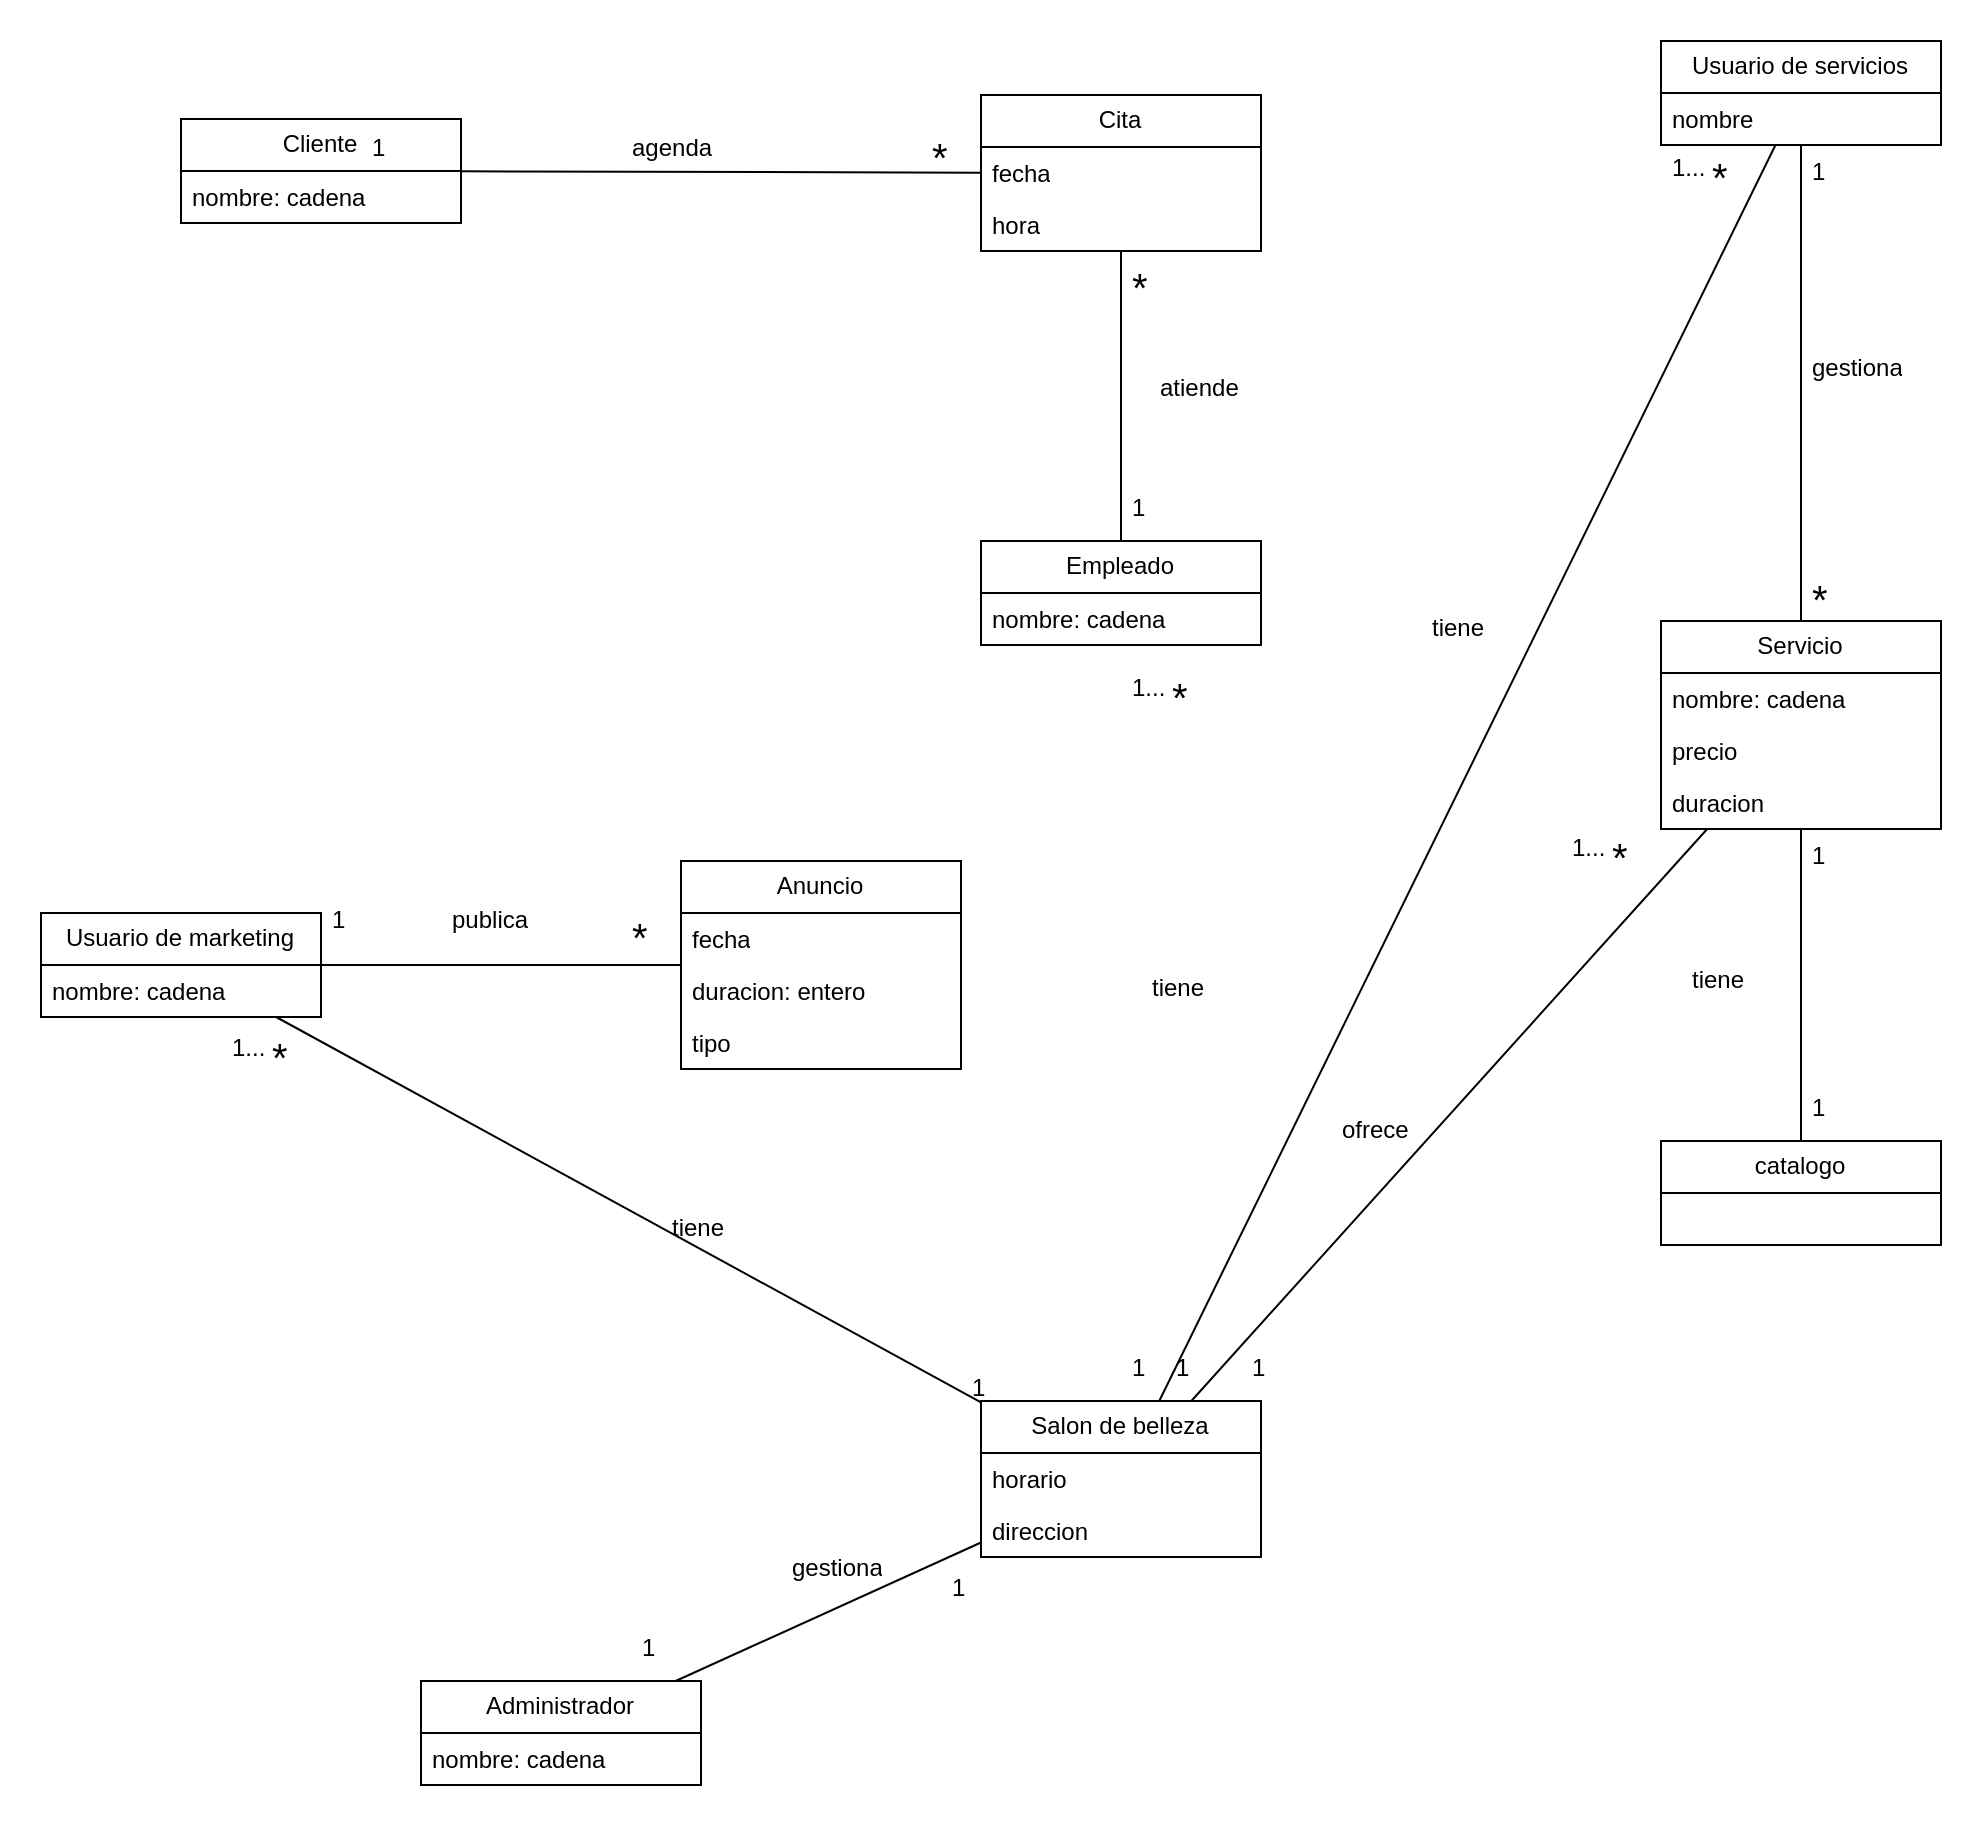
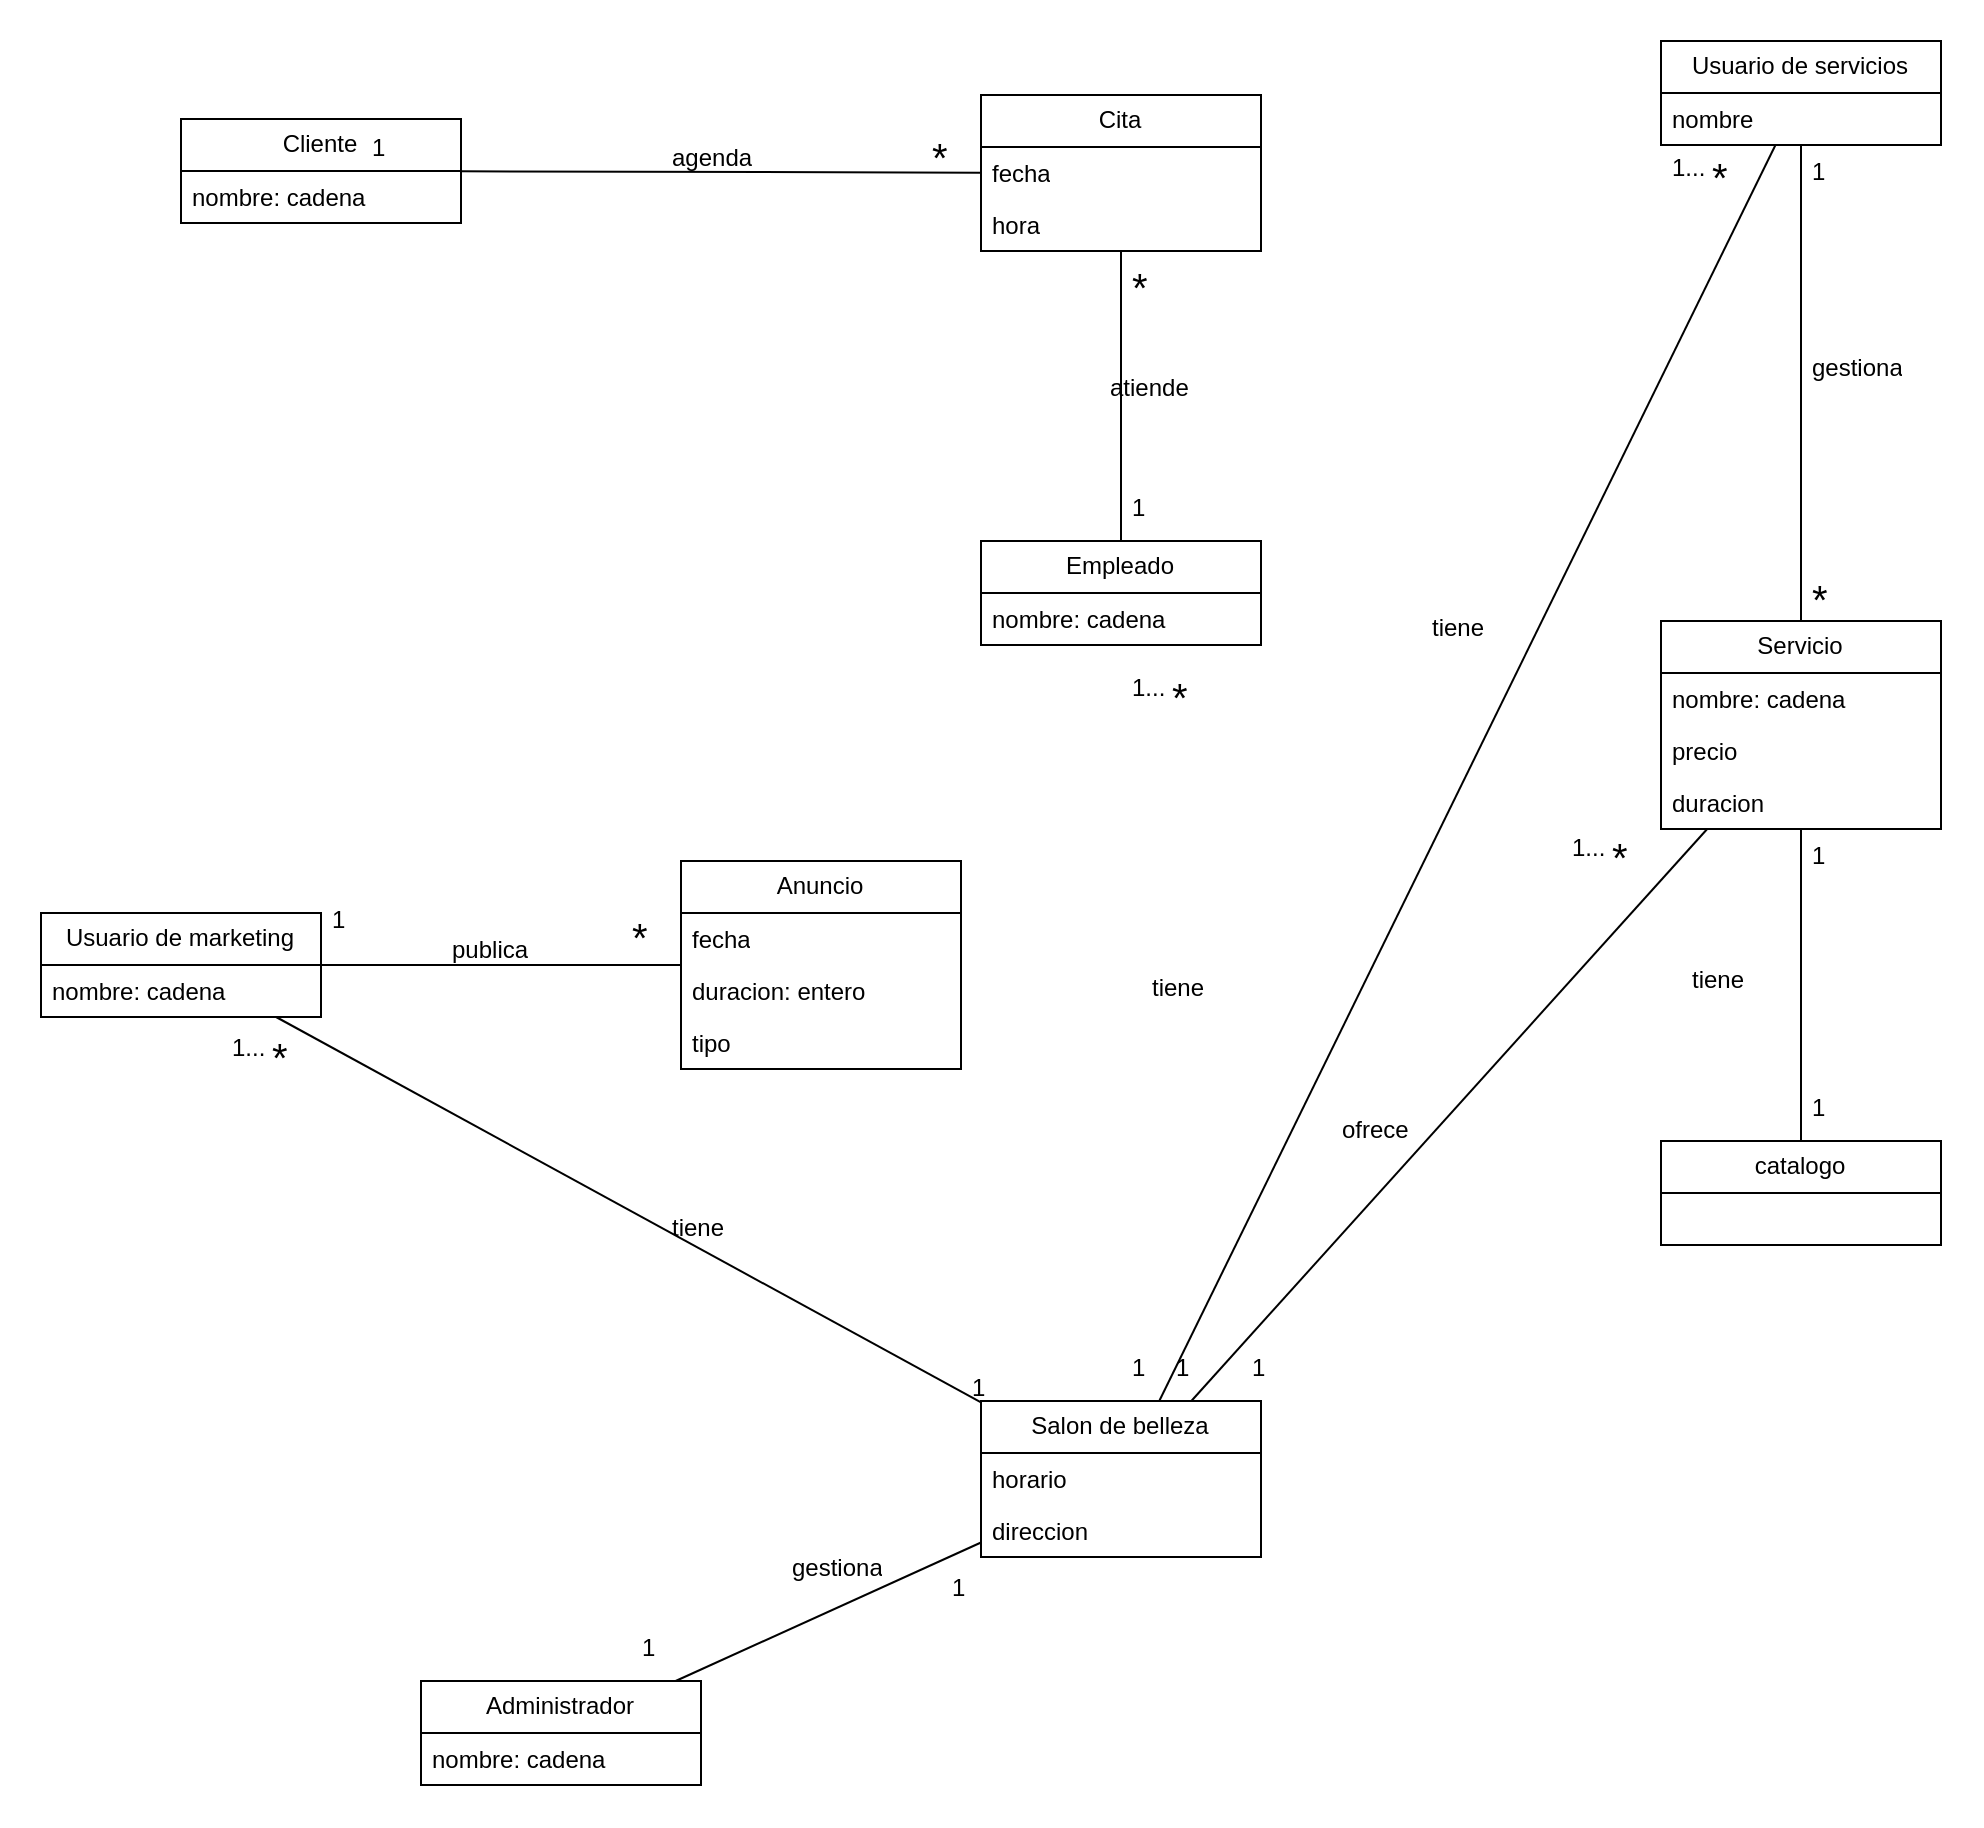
node "agenda": moved (671, 151) -> (711, 161)
node "atiende": moved (1205, 391) -> (1155, 391)
node "publica": moved (501, 923) -> (501, 953)
